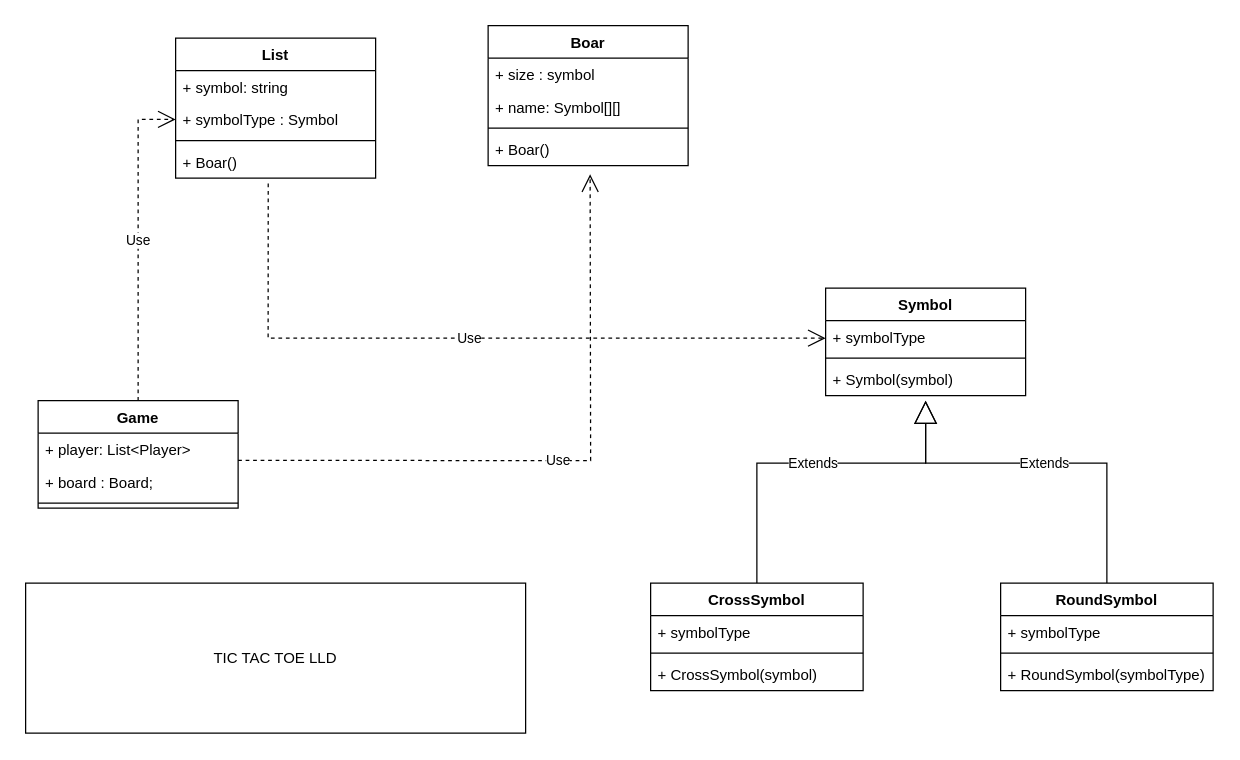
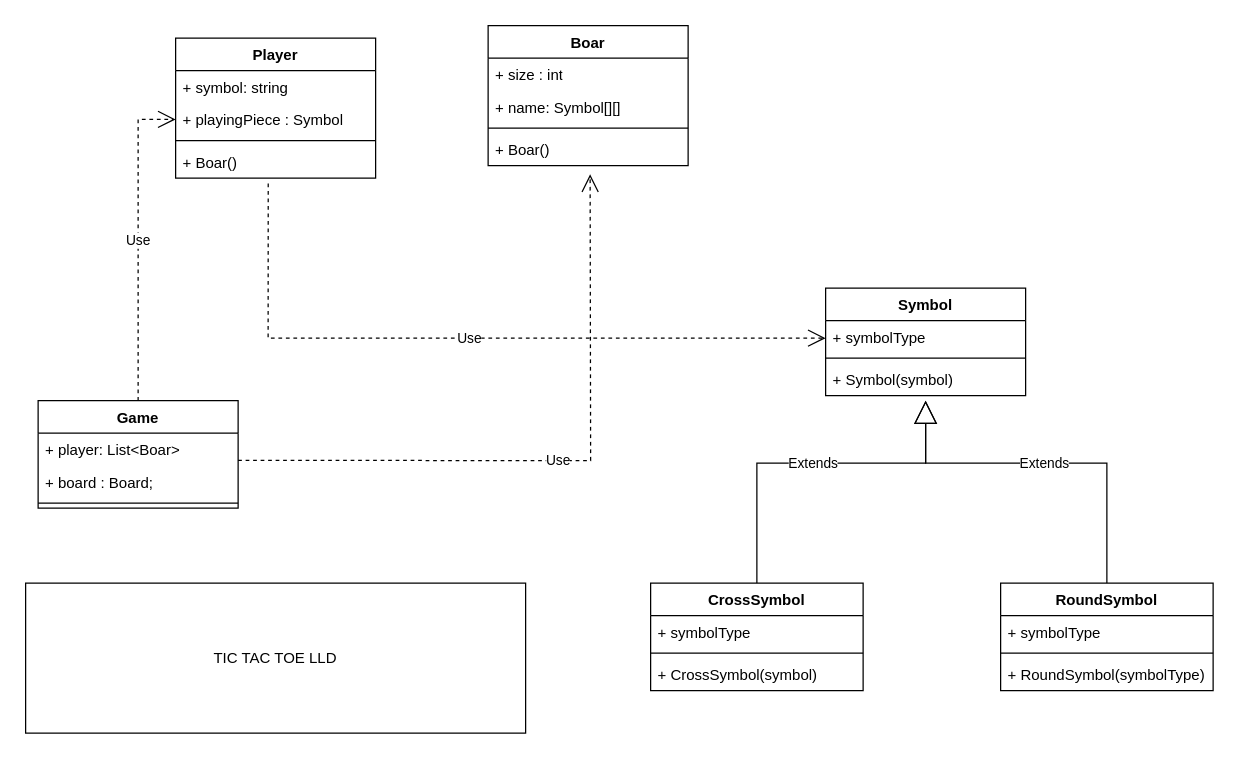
node "List": label "List" -> "Player"
node "+ size : symbol": label "+ size : symbol" -> "+ size : int"
node "+ symbolType : Symbol": label "+ symbolType : Symbol" -> "+ playingPiece : Symbol"
node "+ player: List<Player>": label "+ player: List<Player>" -> "+ player: List<Boar>"
